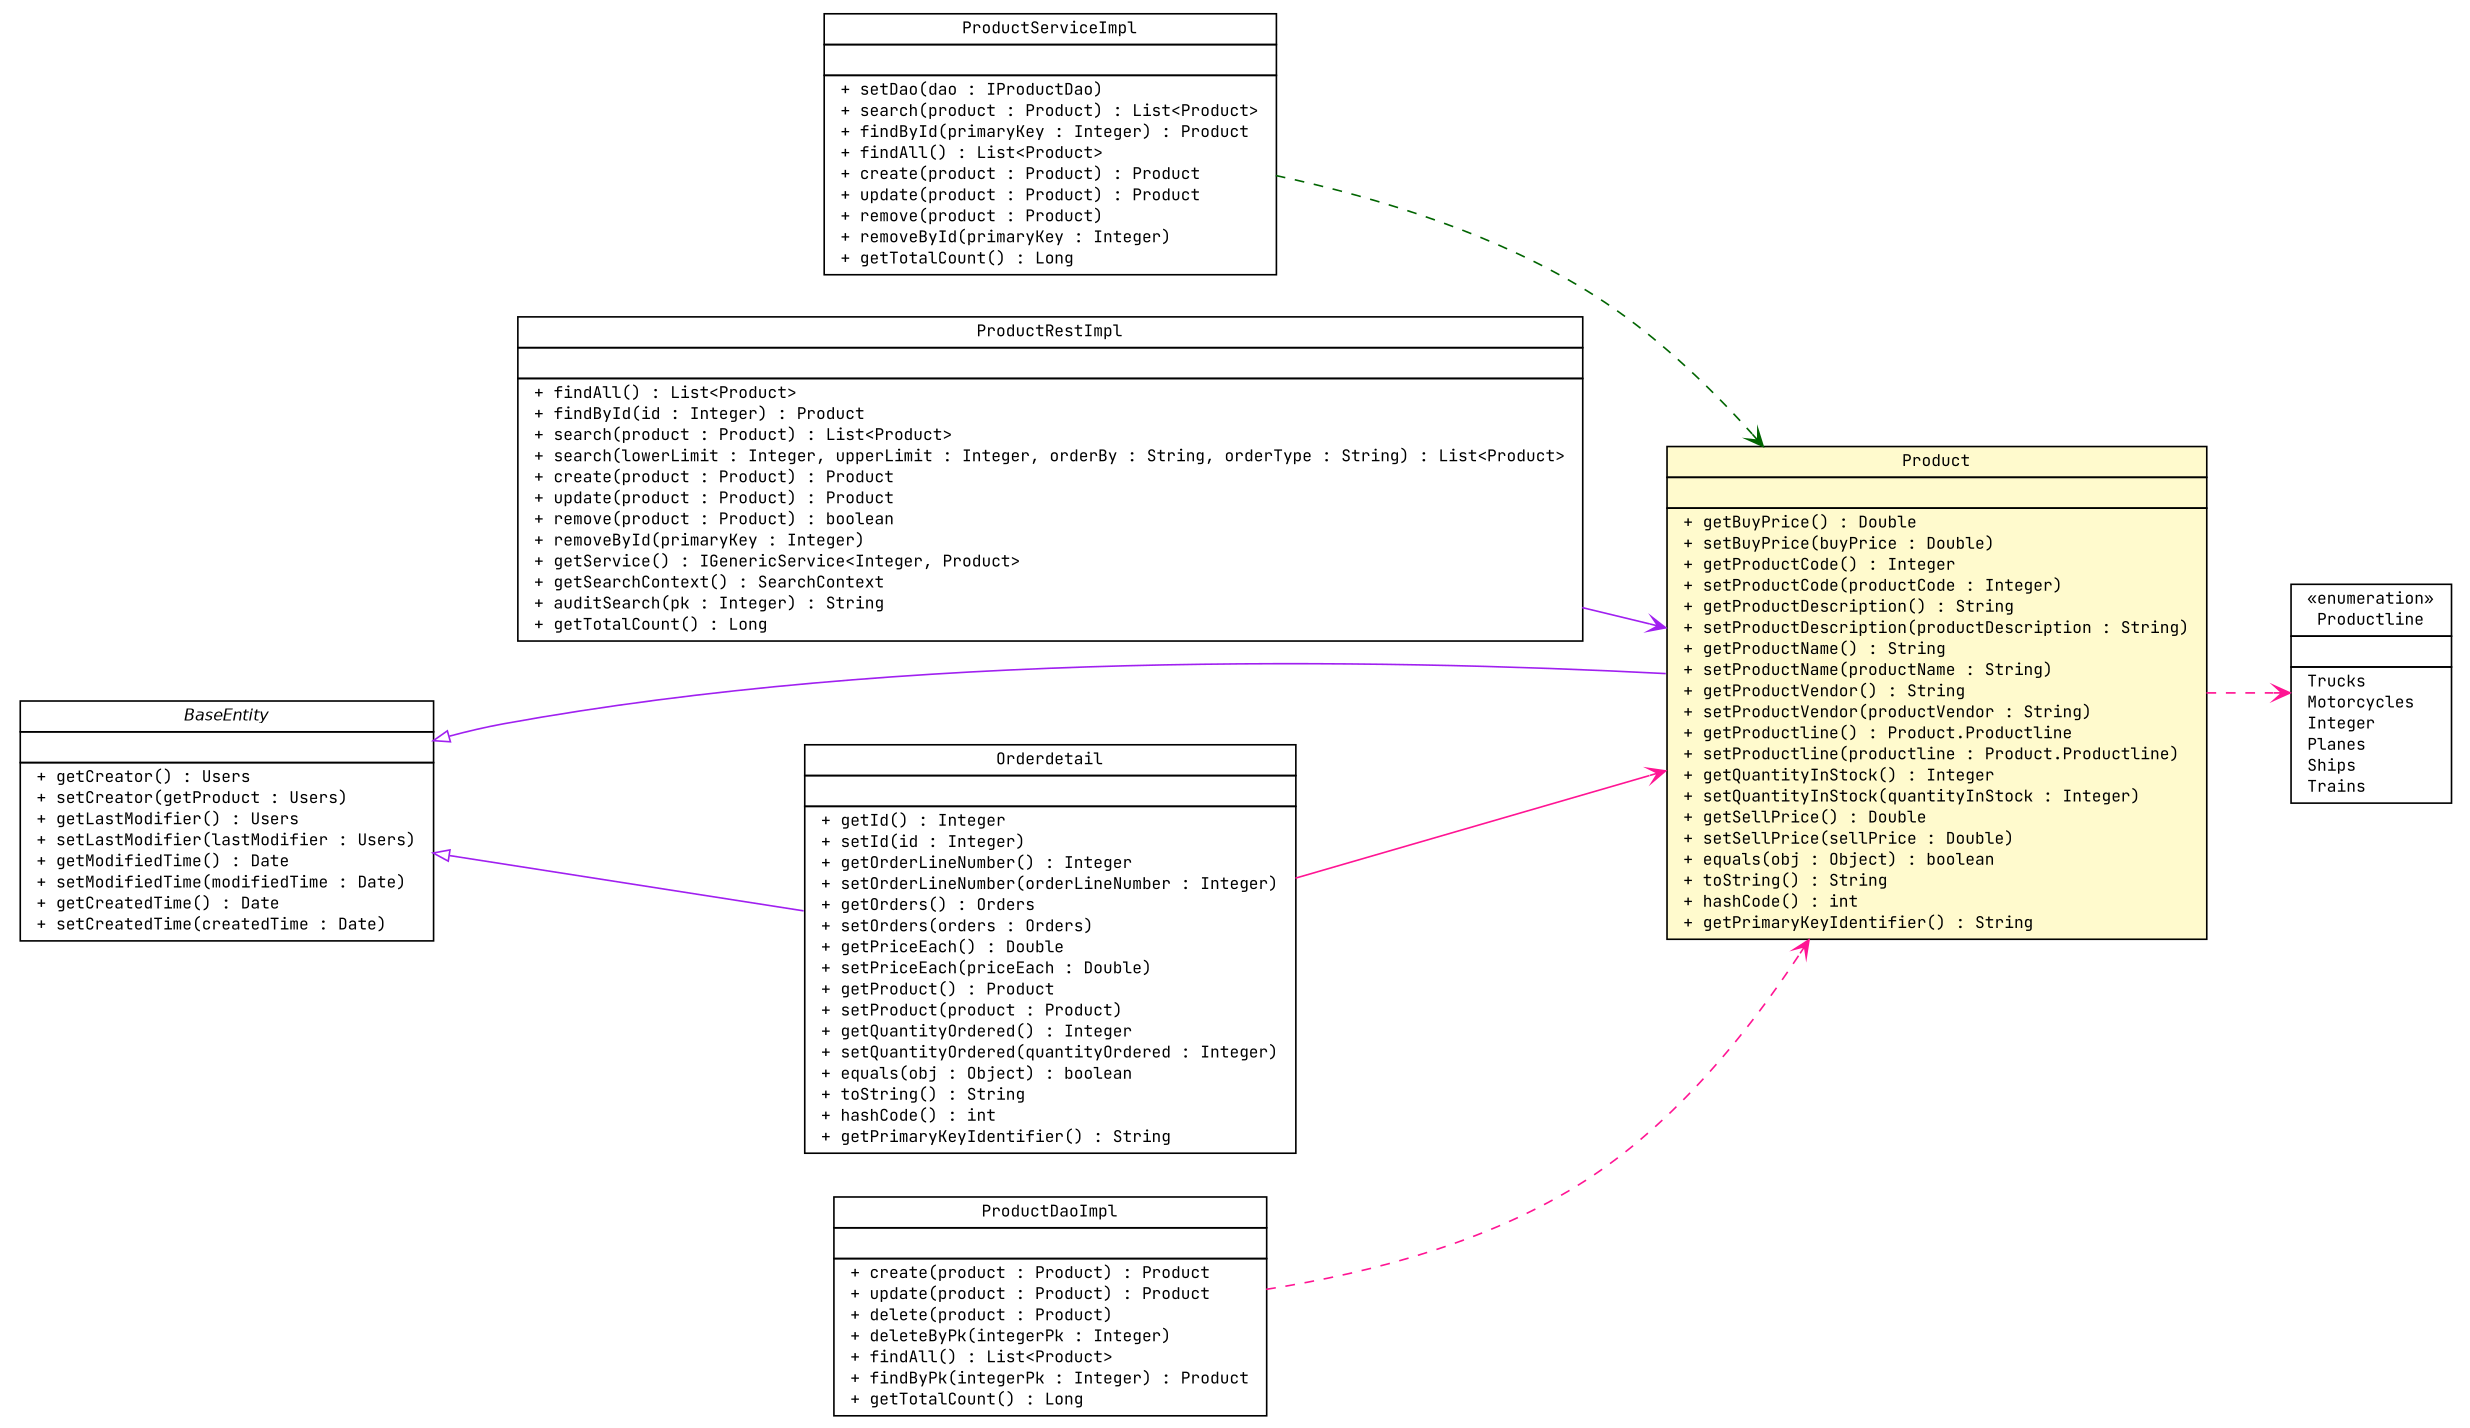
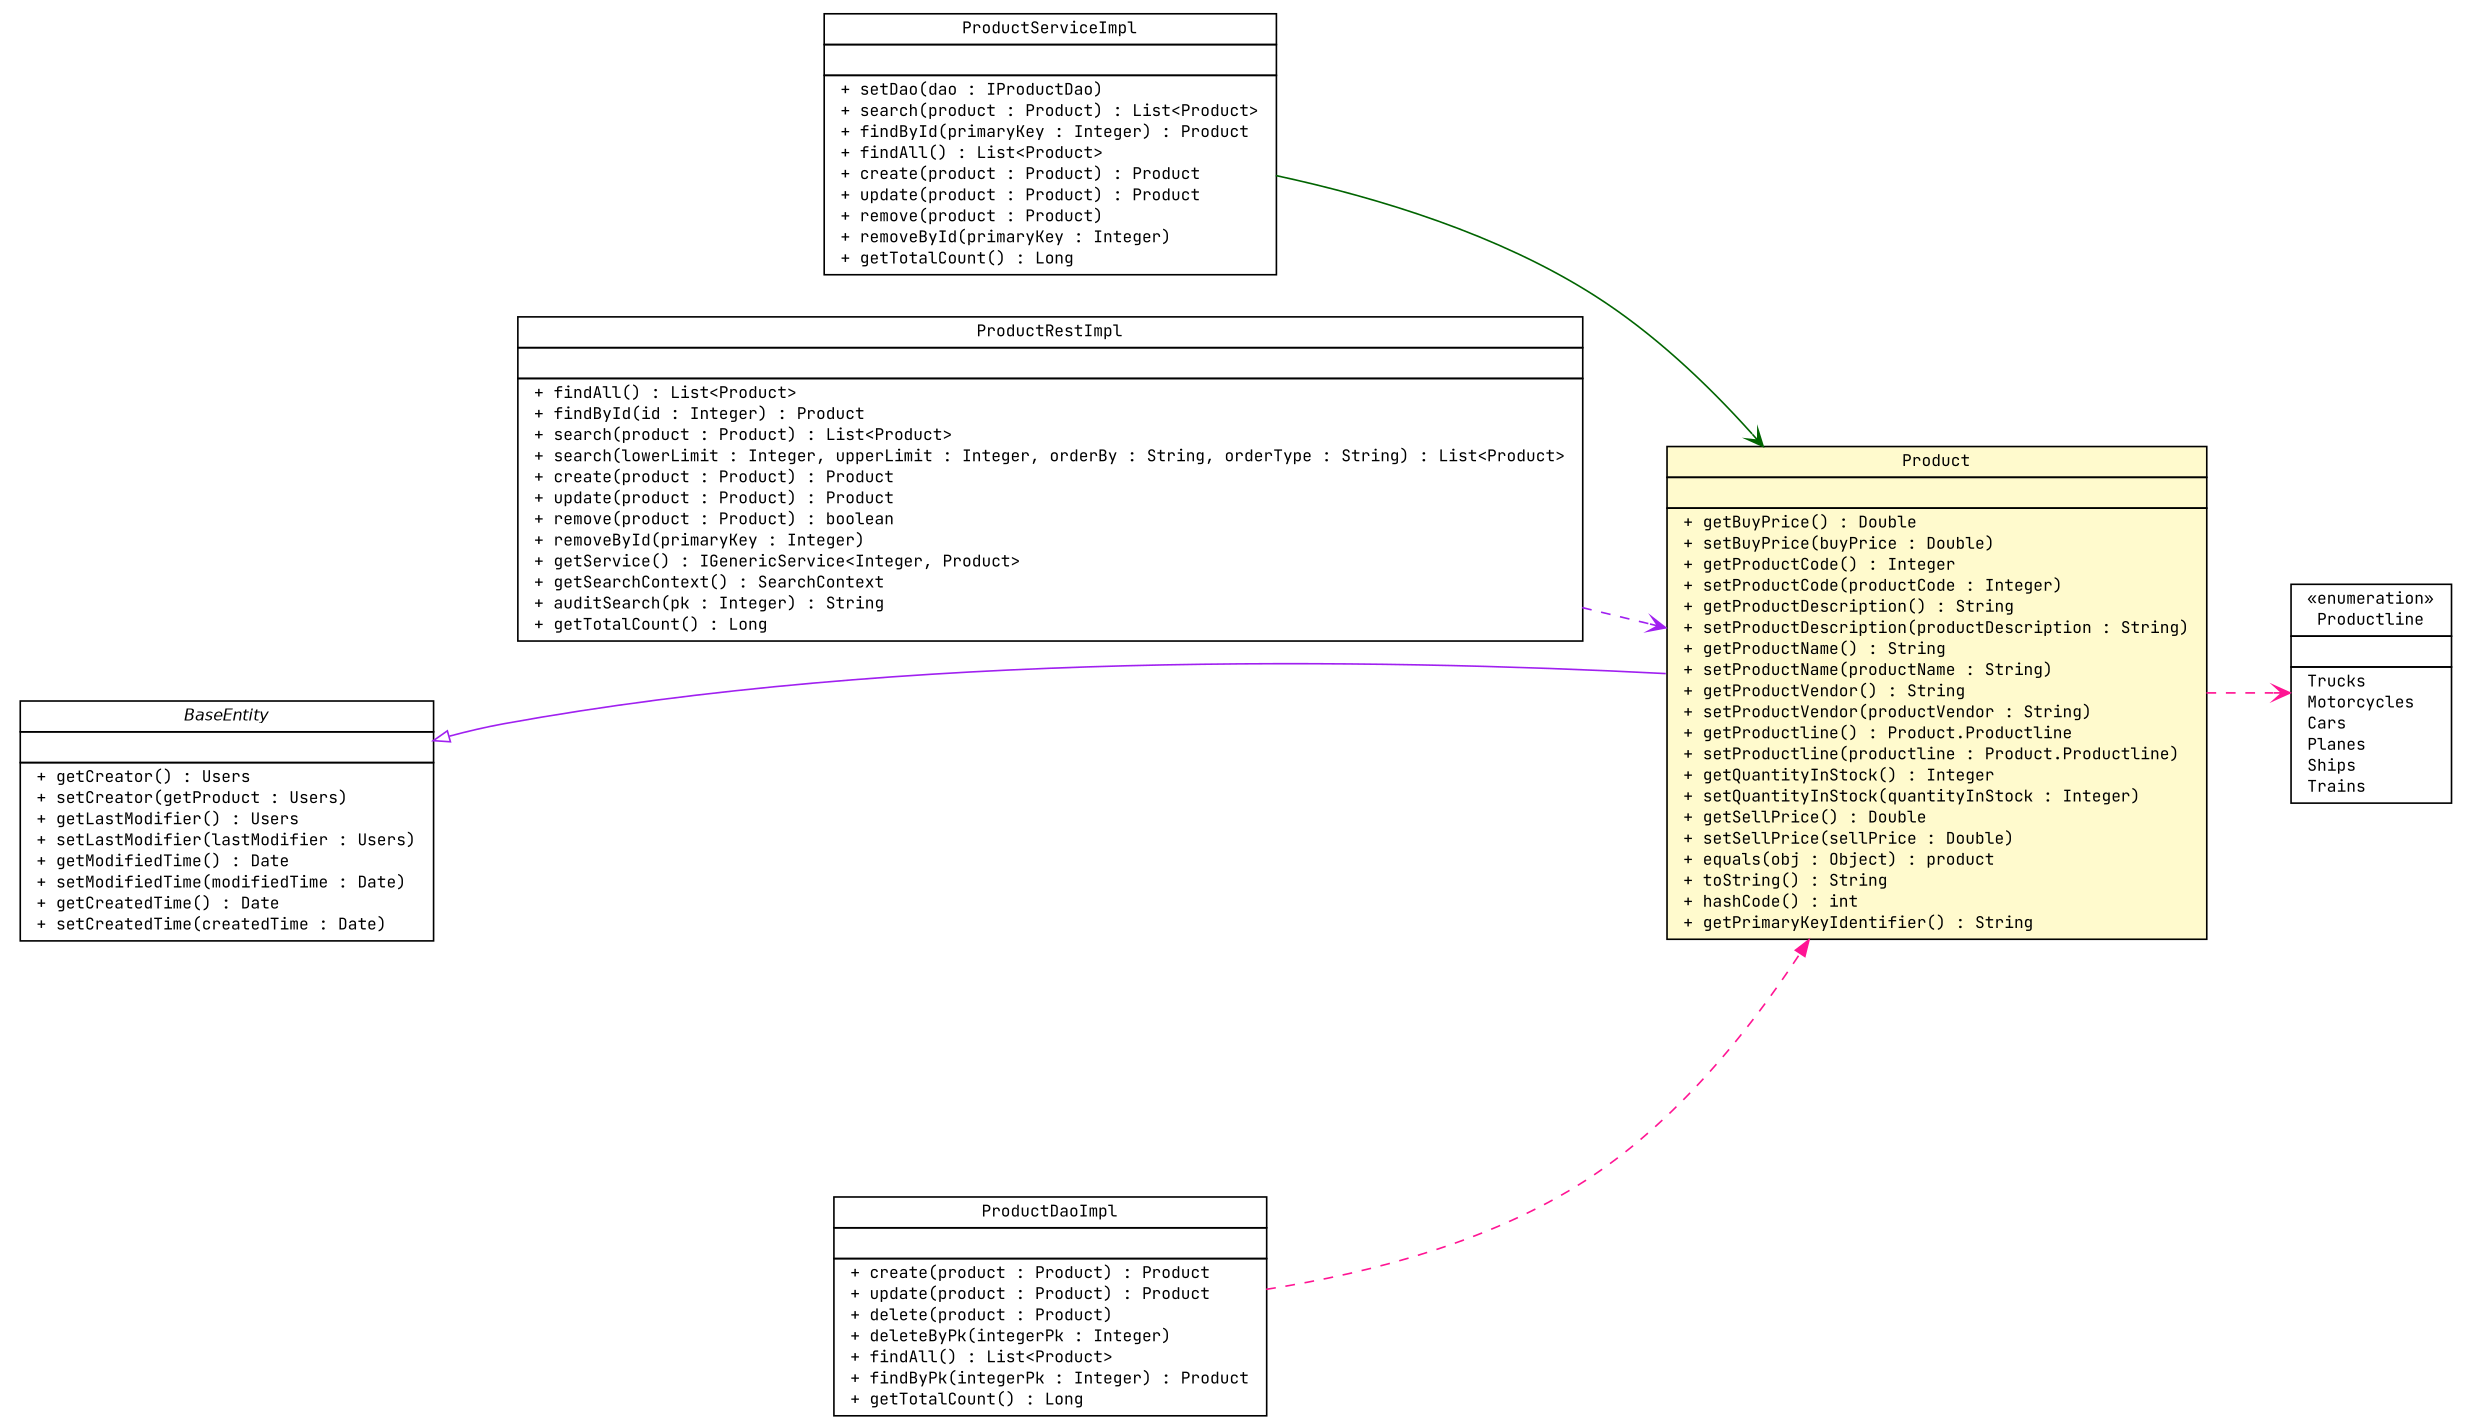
edge "ProductServiceImpl" -> "Product": style dashed -> solid
edge "ProductRestImpl" -> "Product": style solid -> dashed
node "Productline": text "Integer" -> "Cars"
node "Product": text "+ equals(obj : Object) : boolean" -> "+ equals(obj : Object) : product"
node "Orderdetail": removed
edge "ProductDaoImpl" -> "Product": arrowhead open -> normal
